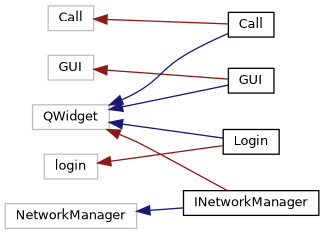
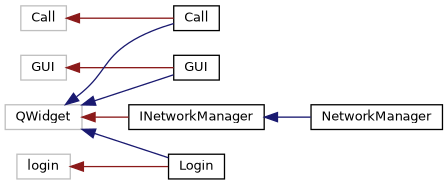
edge "INetworkManager" -> "NetworkManager": reversed
node "NetworkManager": color grey75 -> black
